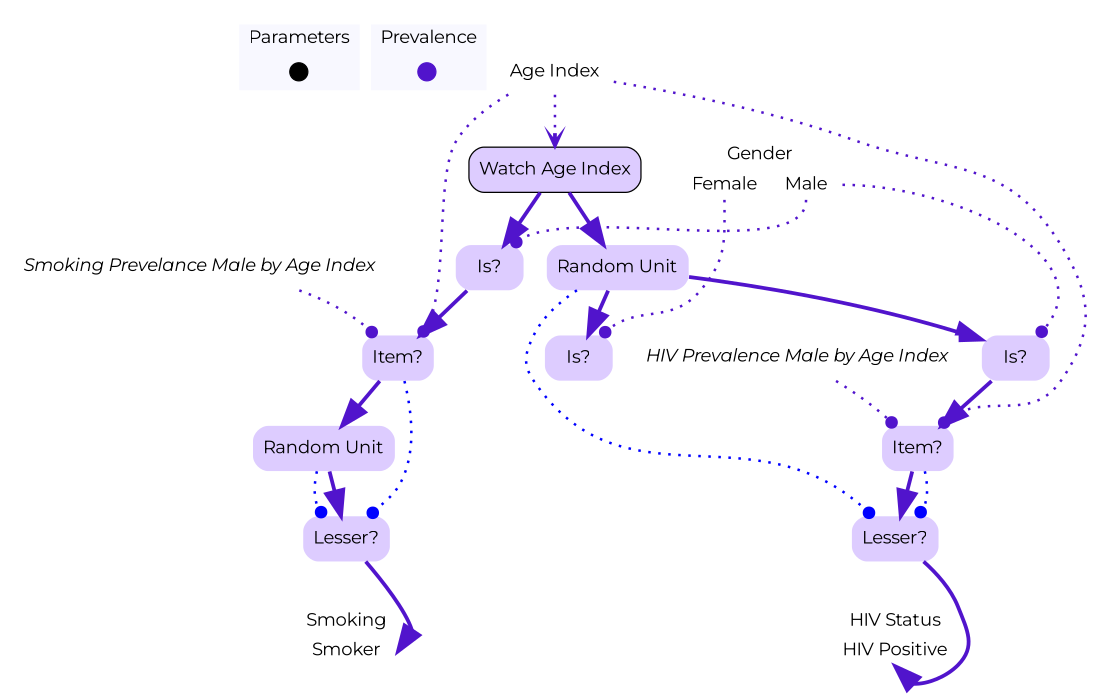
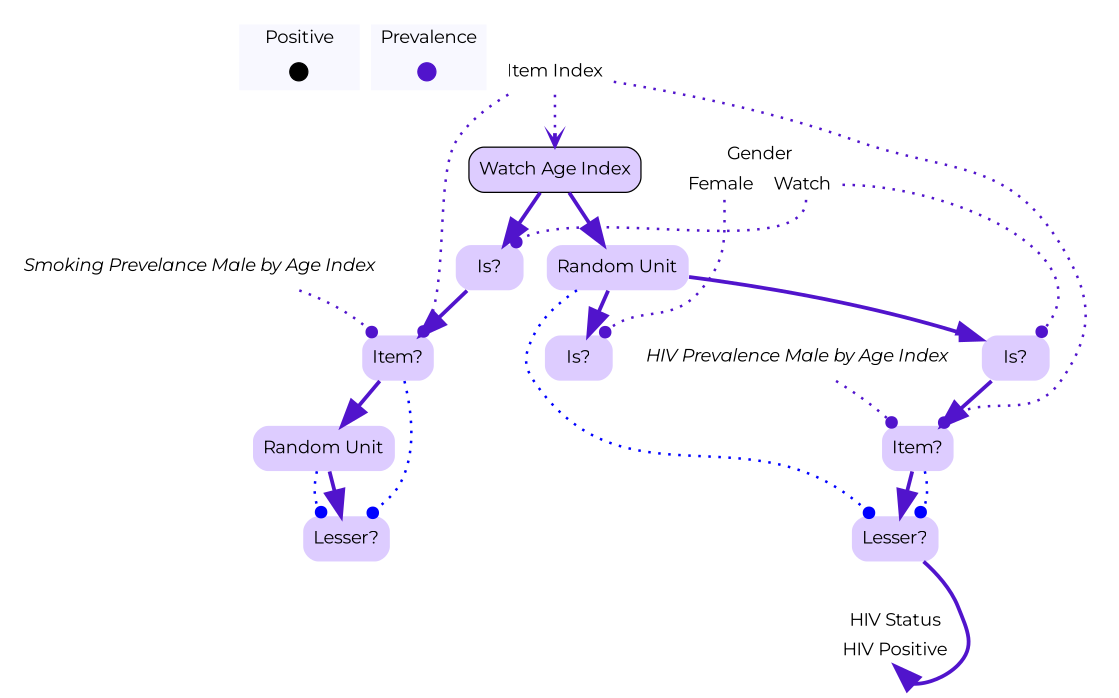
cluster "Parameters": label "Parameters" -> "Positive"
node "Age Index": label "Age Index" -> "Item Index"
node "Gender": text "Male" -> "Watch"
node "Smoking": removed
